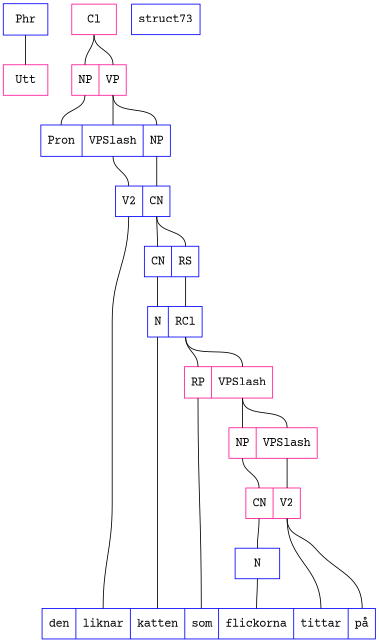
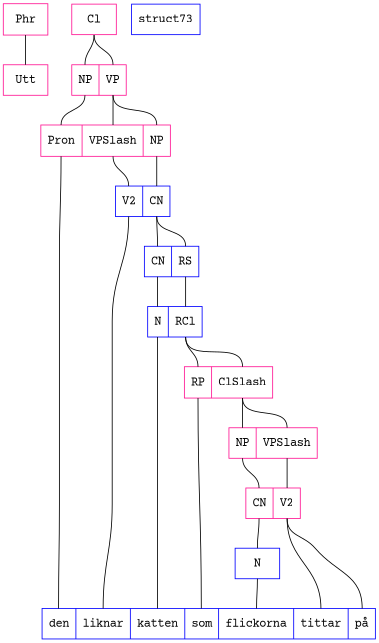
node "Phr": color blue -> deeppink
node "Pron": color blue -> deeppink
edge "Pron" -- "den": added
node "RP": text "VPSlash" -> "ClSlash"
